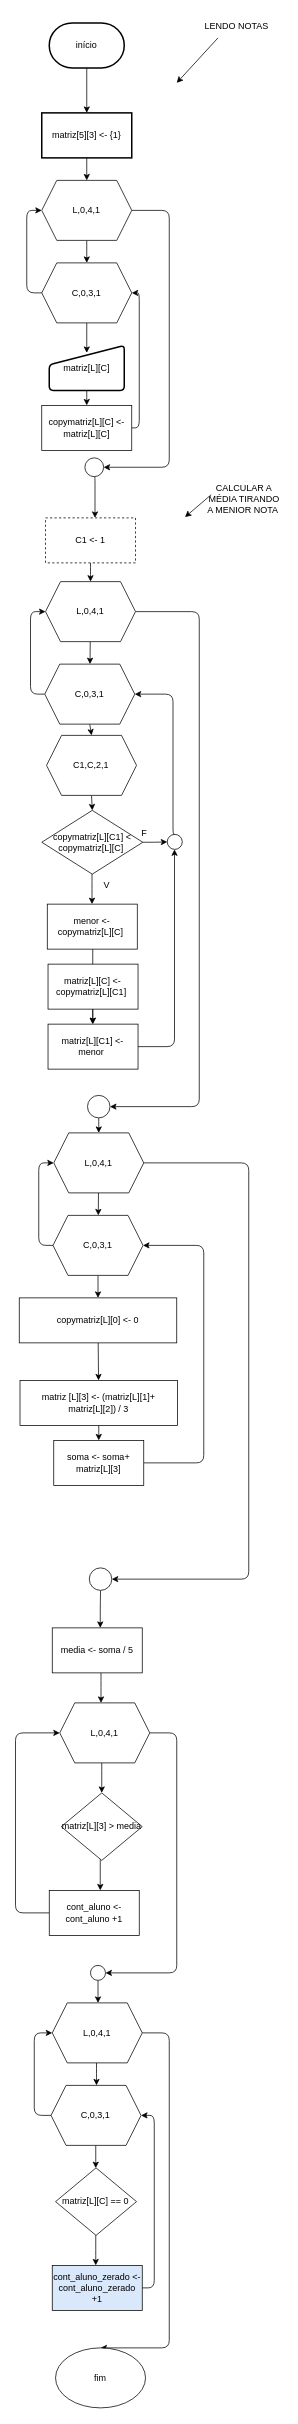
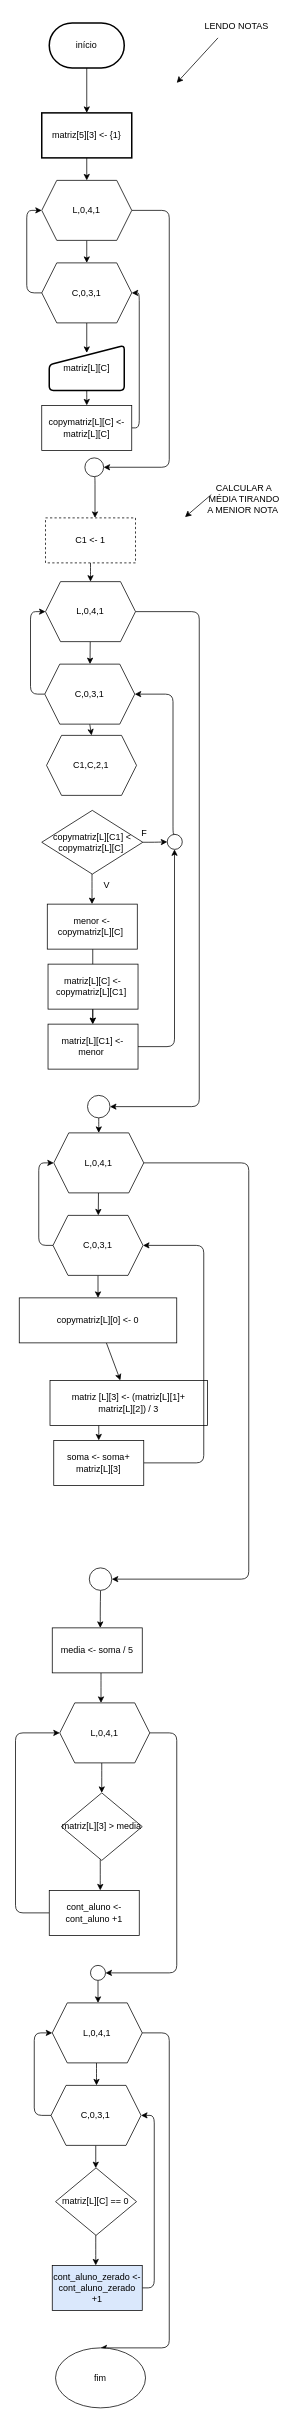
edge "C1,C,2,1" -> "copymatriz[L][C1] < copymatriz[L][C]": removed
node "matriz [L][3] <- (matriz[L][1]+ matriz[L][2]) / 3": moved (99, 1403) -> (129, 1403)
